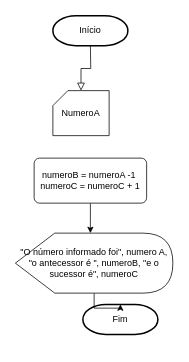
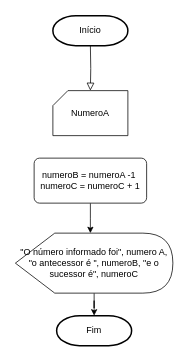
node "NumeroA": size 56x45 -> 75x45
node "Fim": moved (120, 319) -> (94, 330)
